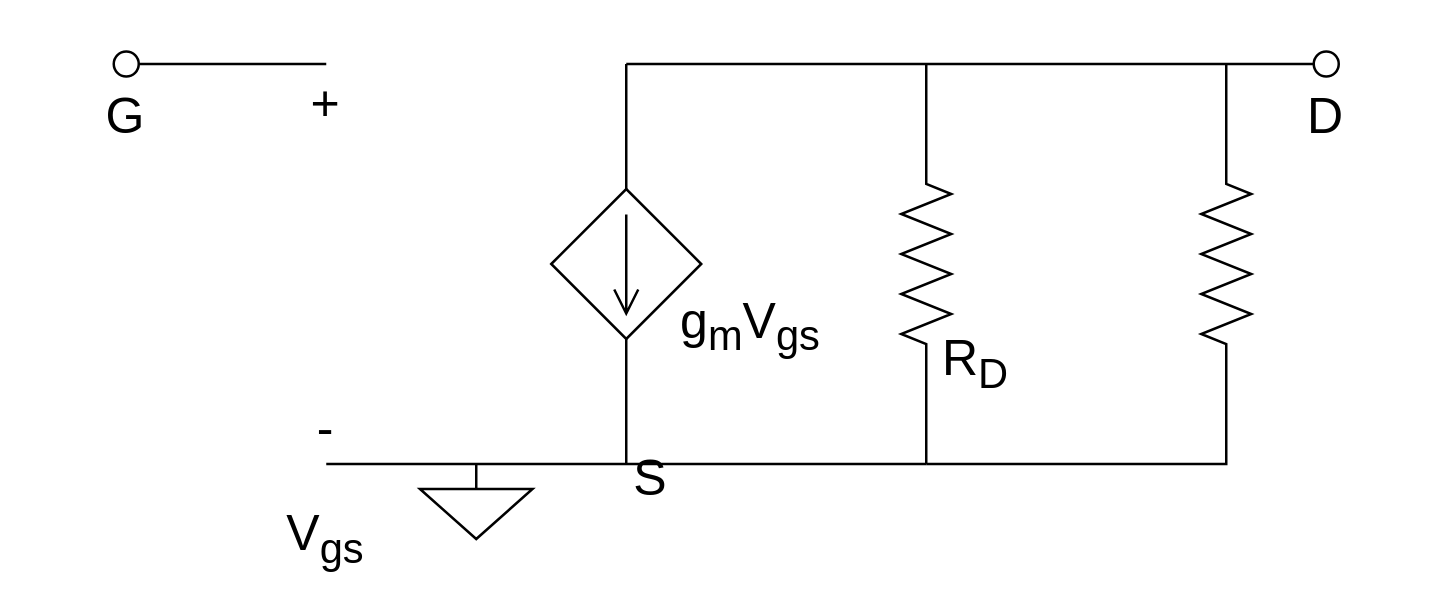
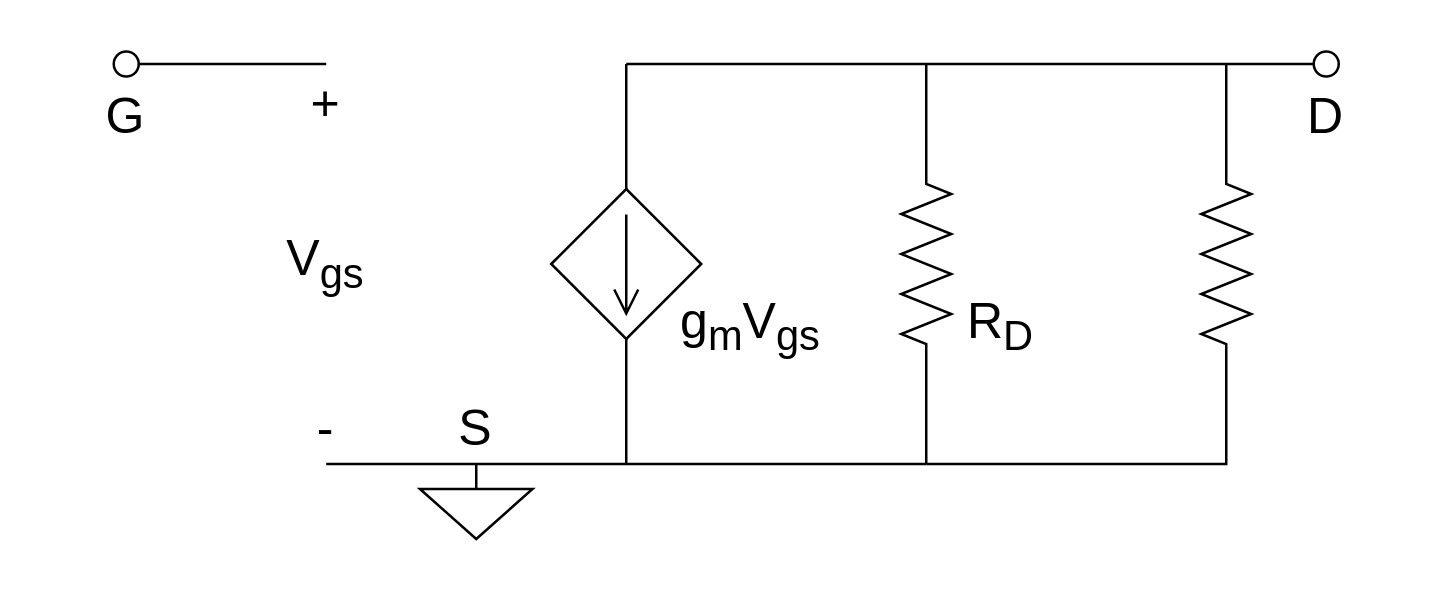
node "RD": moved (976, 364) -> (1001, 326)
node "S": moved (651, 476) -> (476, 426)
node "Vgs": moved (326, 539) -> (326, 264)
